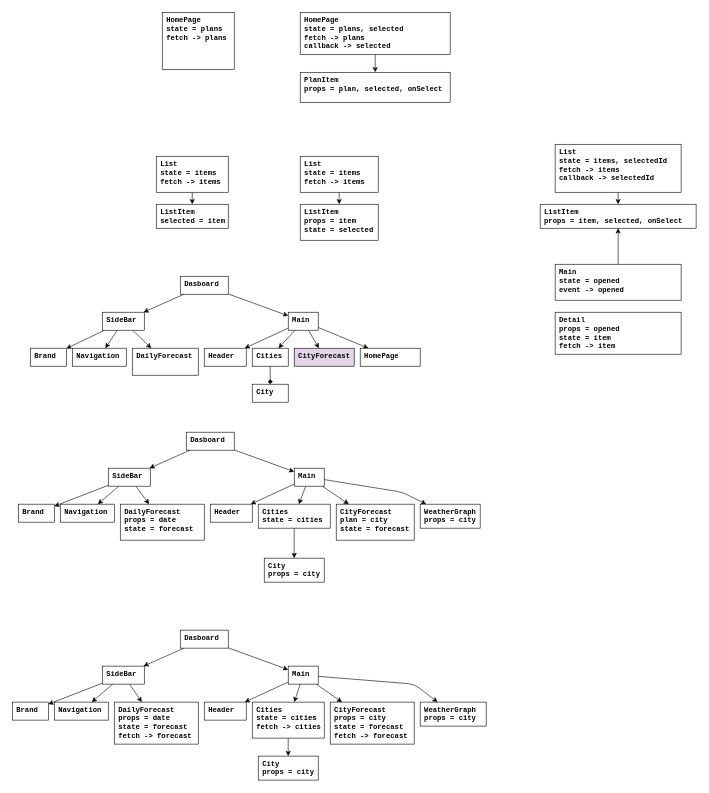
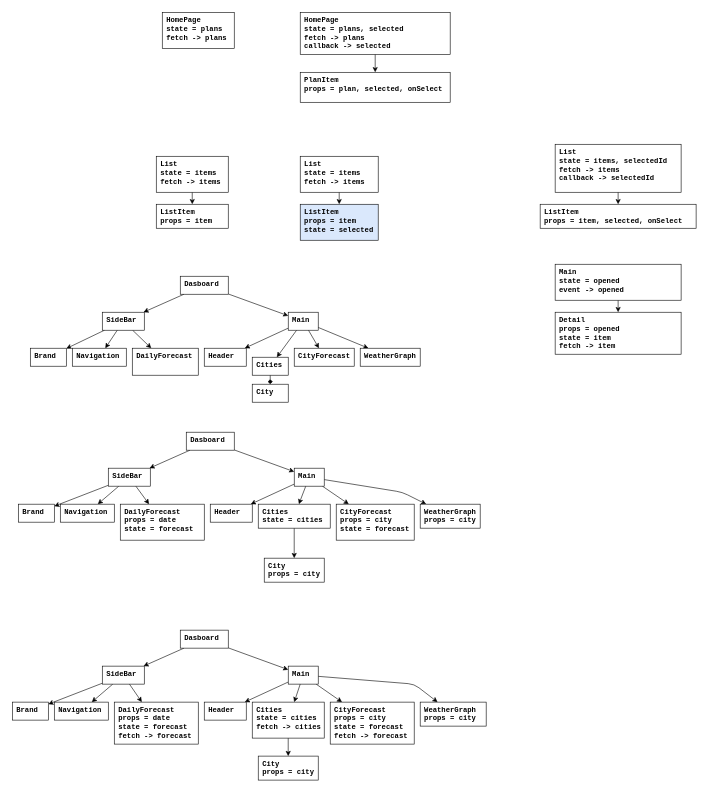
node "HomePage state = plans fetch -> plans": size 72x57 -> 72x36
node "ListItem selected = item": label "ListItem selected = item" -> "ListItem props = item"
node "ListItem props = item state = selected": fillcolor #ffffff -> #dae8fc
edge "Main state = opened event -> opened" -> "ListItem props = item, selected, onSelect": now "Main state = opened event -> opened" -> "Detail props = opened state = item fetch -> item"
node "Cities": moved (270, 357) -> (270, 366)
node "CityForecast": fillcolor #e1d5e7 -> #ffffff
node "HomePage": label "HomePage" -> "WeatherGraph"
node "CityForecast plan = city state = forecast": label "CityForecast plan = city state = forecast" -> "CityForecast props = city state = forecast"
